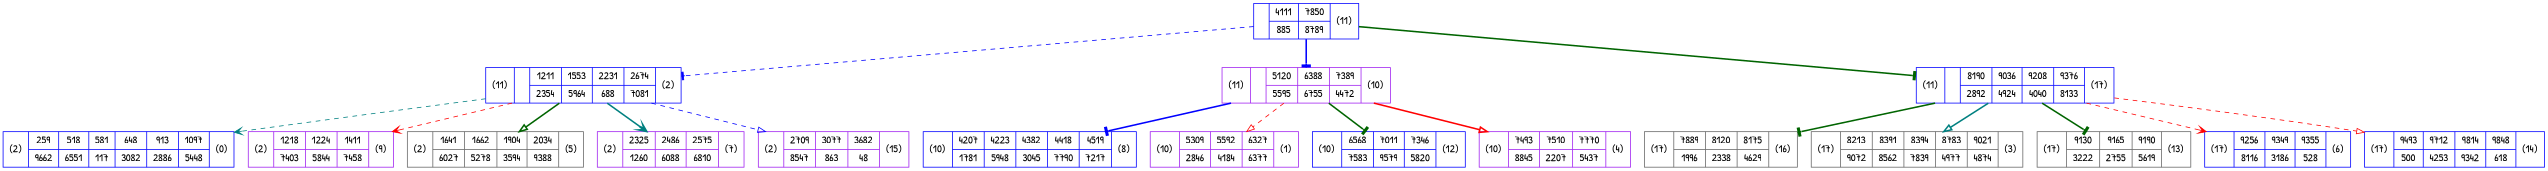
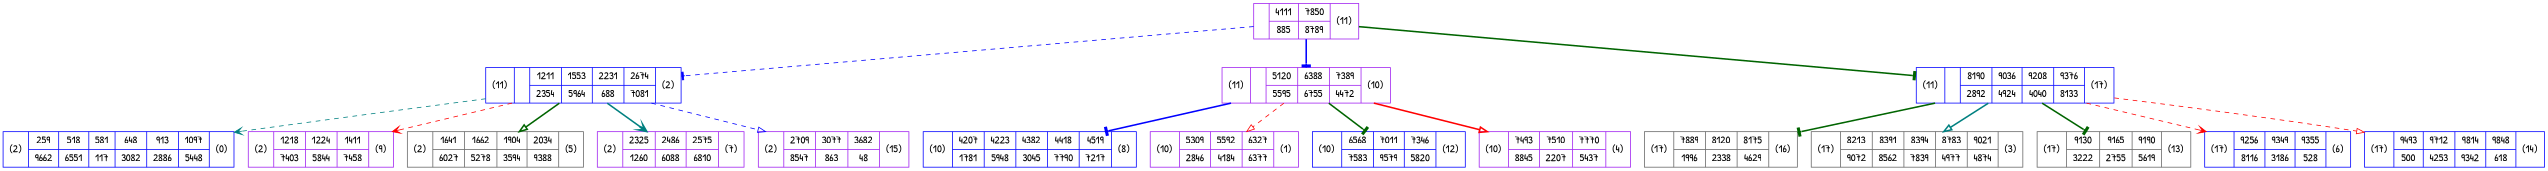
node "4111": color blue -> purple
